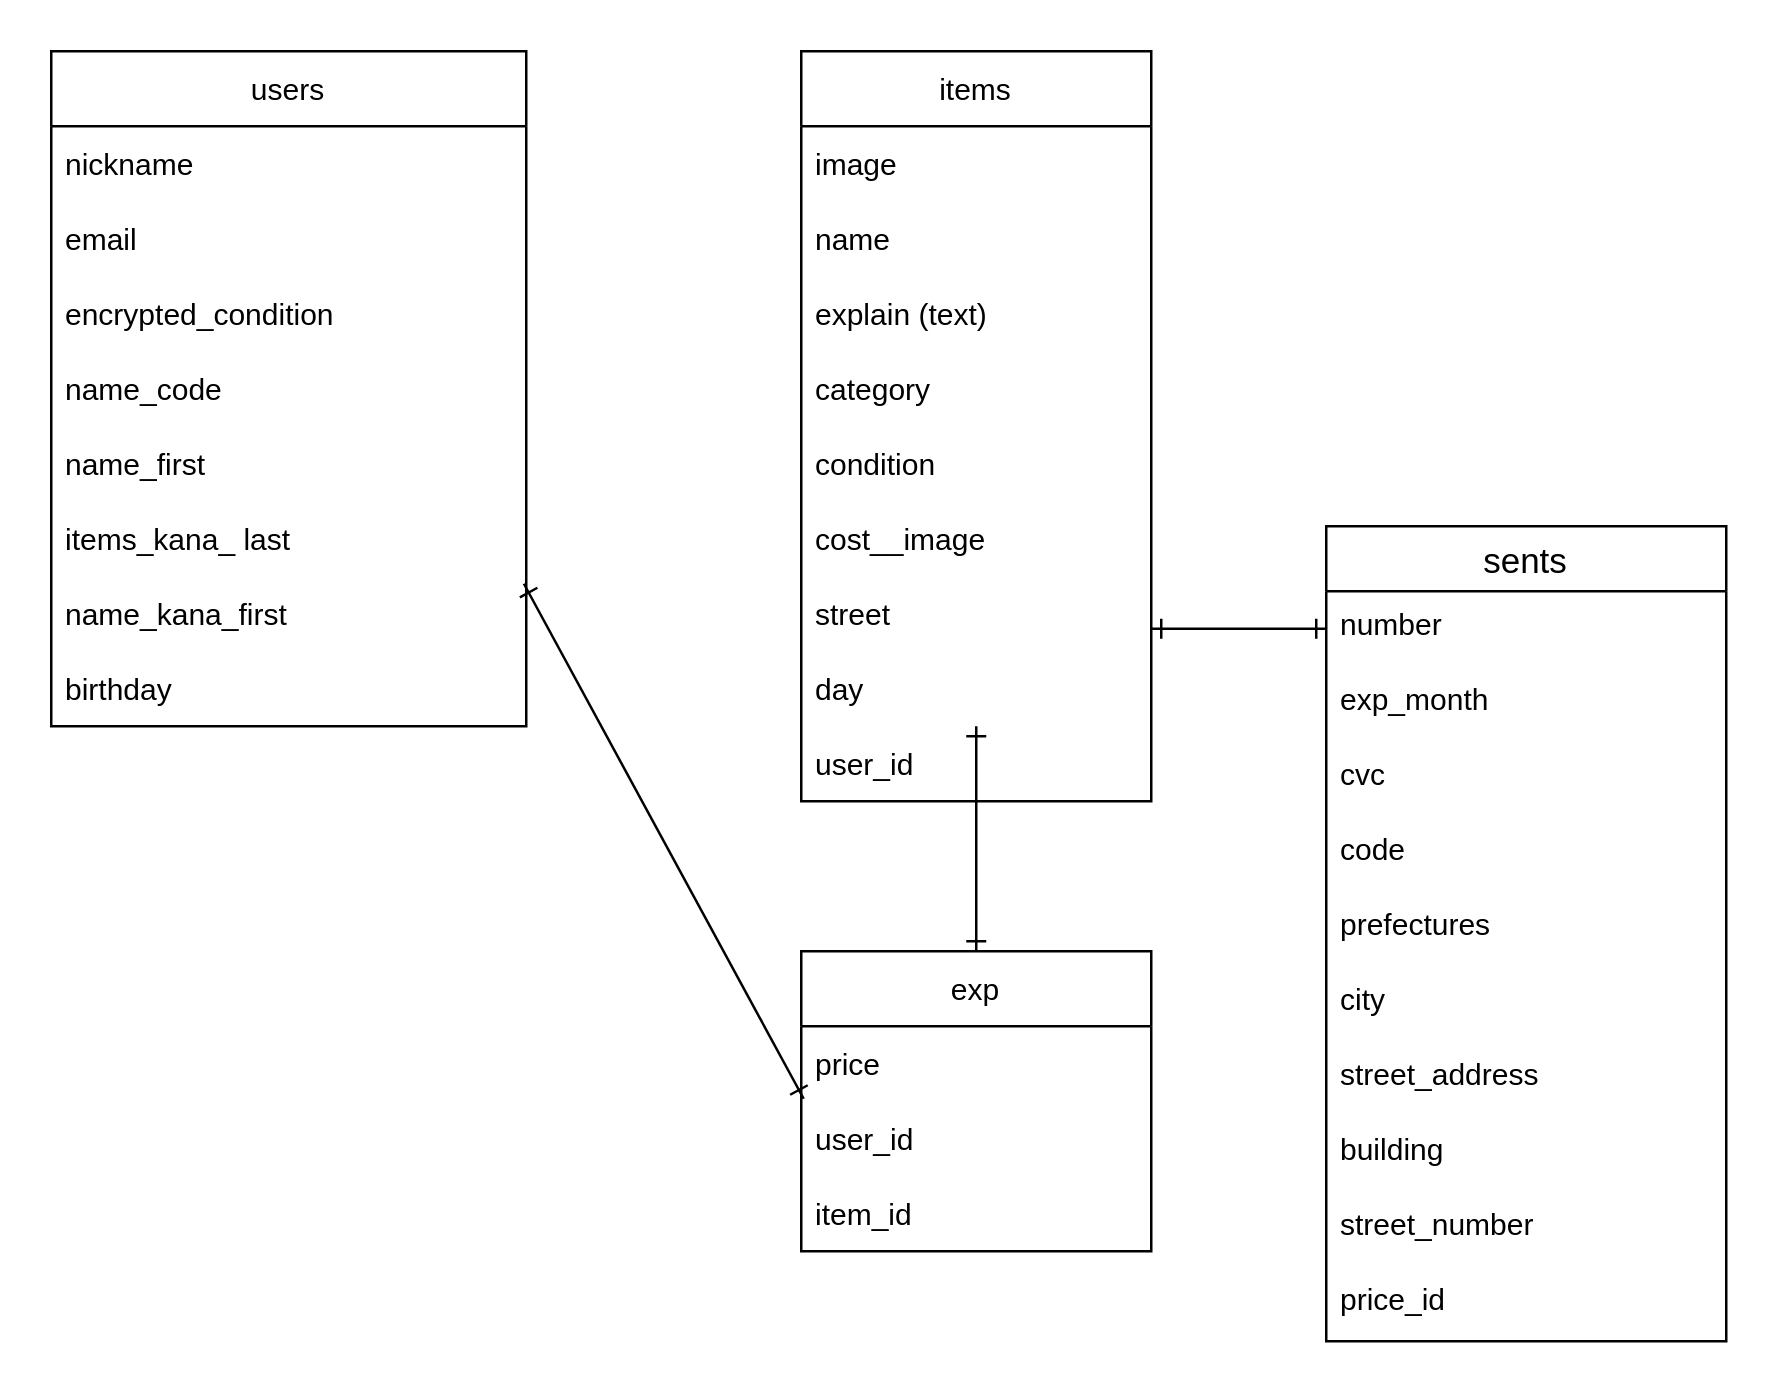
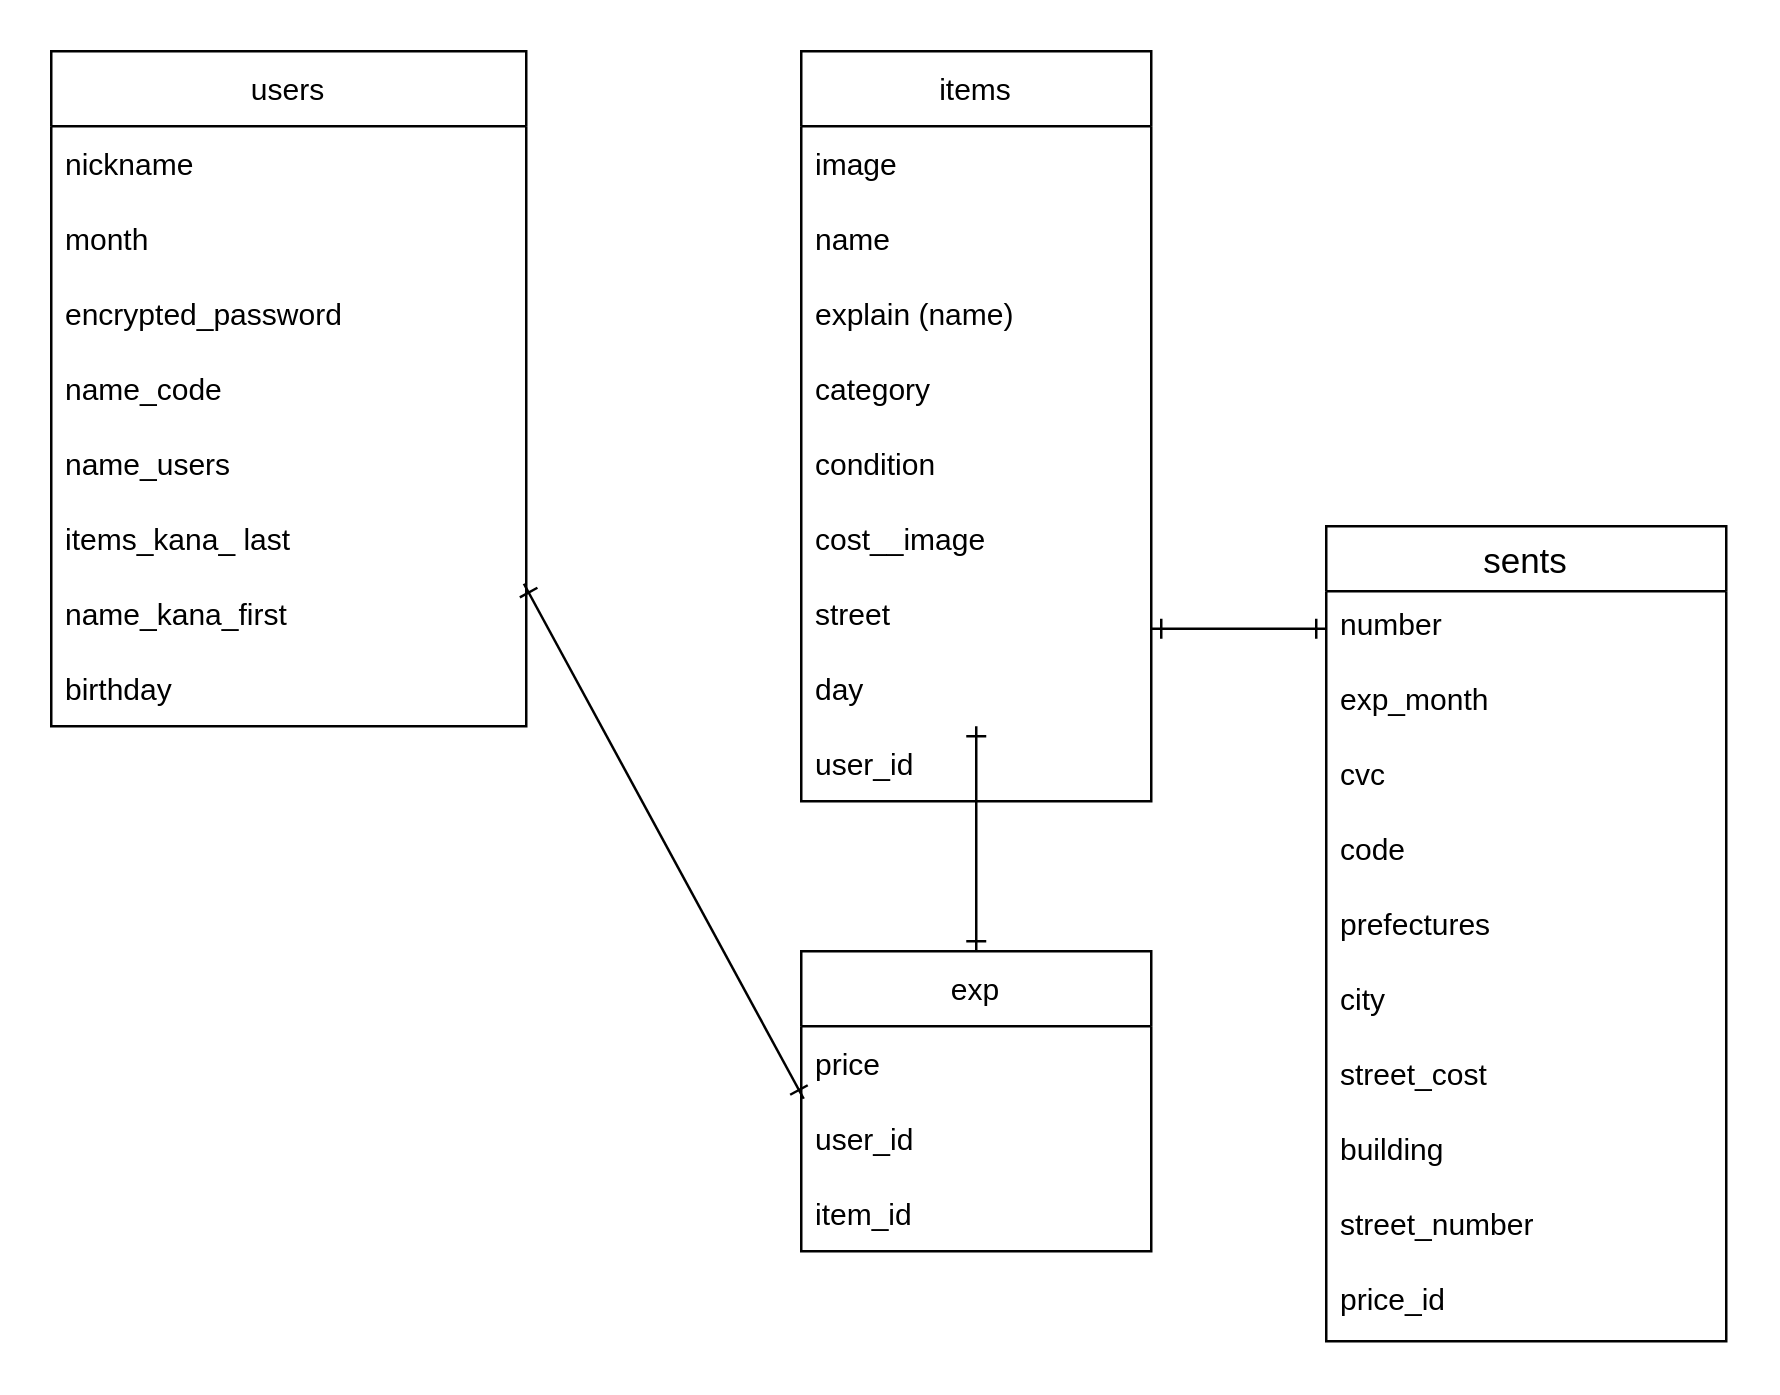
node "email": label "email" -> "month"
node "encrypted_condition": label "encrypted_condition" -> "encrypted_password"
node "explain (text)": label "explain (text)" -> "explain (name)"
node "name_first": label "name_first" -> "name_users"
node "street_address": label "street_address" -> "street_cost"
